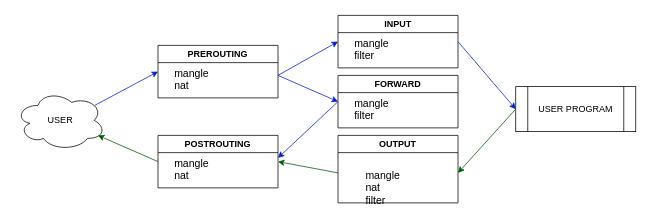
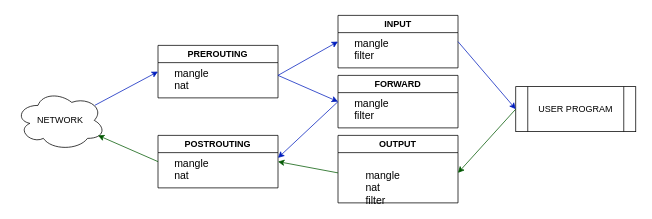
node "USER": label "USER" -> "NETWORK"
